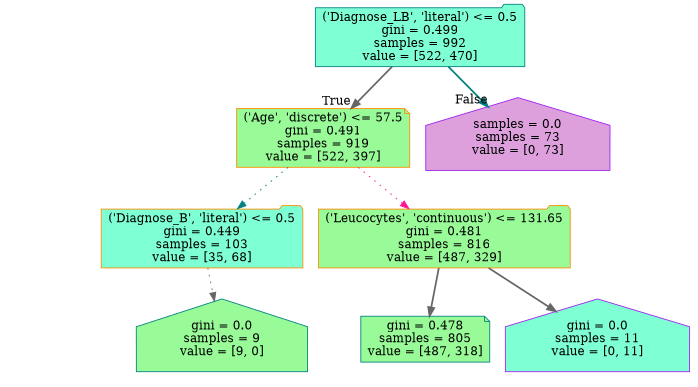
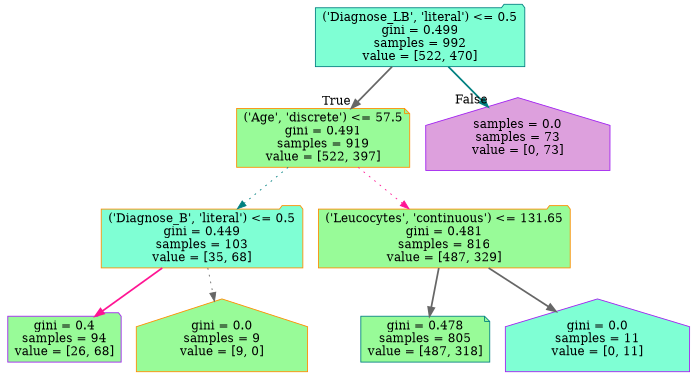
node "gini = 0.4 samples = 94 value = [26, 68]": added
node "gini = 0.0 samples = 9 value = [9, 0]": color teal -> darkorange
